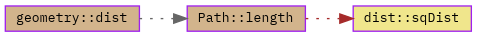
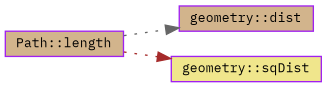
edge "geometry::dist" -> "Path::length": reversed
node "dist::sqDist": label "dist::sqDist" -> "geometry::sqDist"
